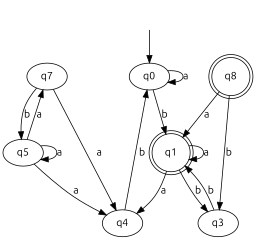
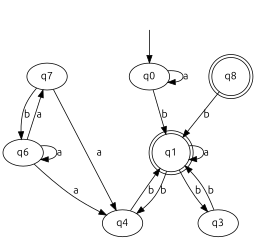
edge "q8" -> "q1": label "a" -> "b"
edge "q8" -> "q3": removed, label "b"
node "q5": label "q5" -> "q6"
edge "q4" -> "q0": now "q4" -> "q1"
edge "q1" -> "q4": label "a" -> "b"
